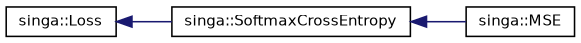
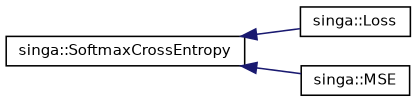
edge "singa::SoftmaxCrossEntropy" -> "singa::Loss": reversed
